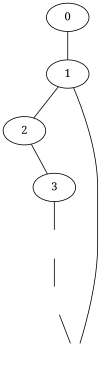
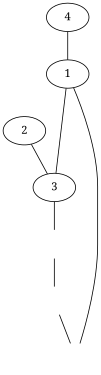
node "0": label "0" -> "4"
edge "1" -- "2": now "1" -- "3"
